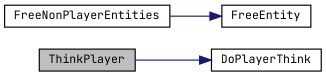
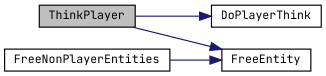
edge "ThinkPlayer" -> "FreeEntity": added
